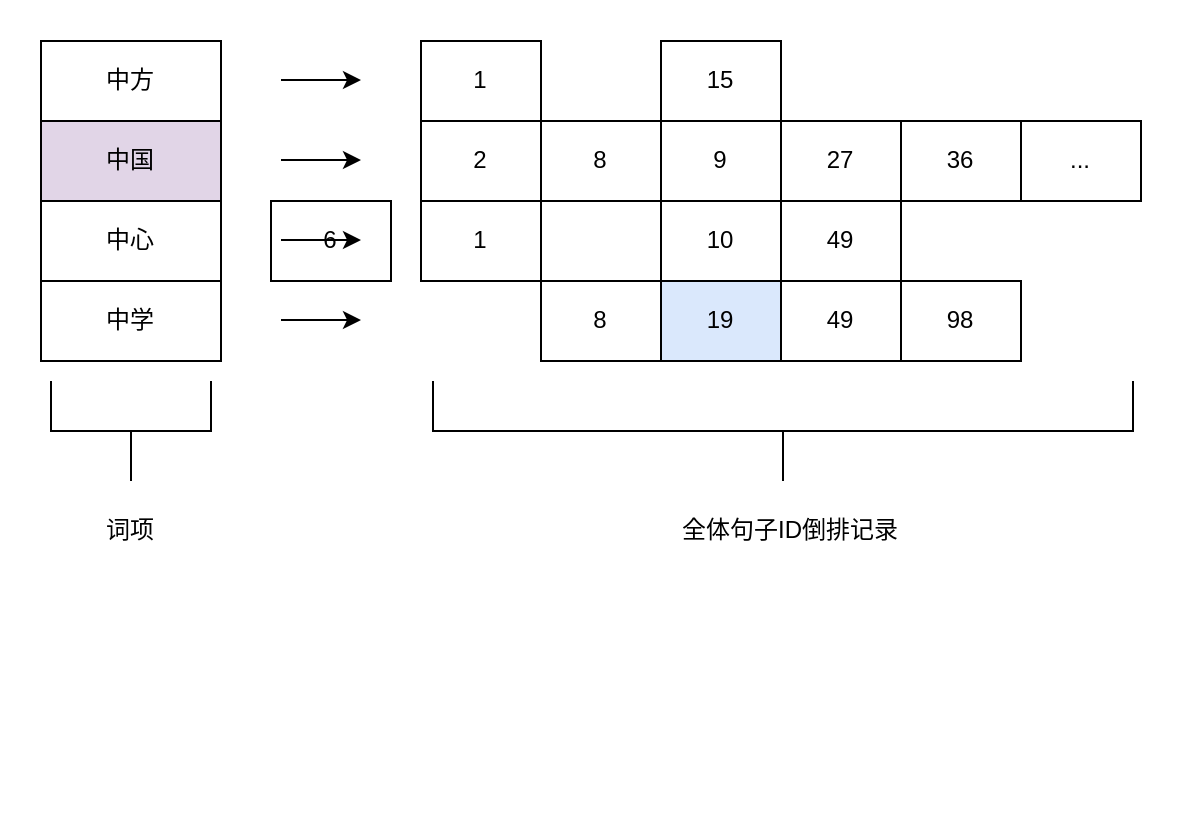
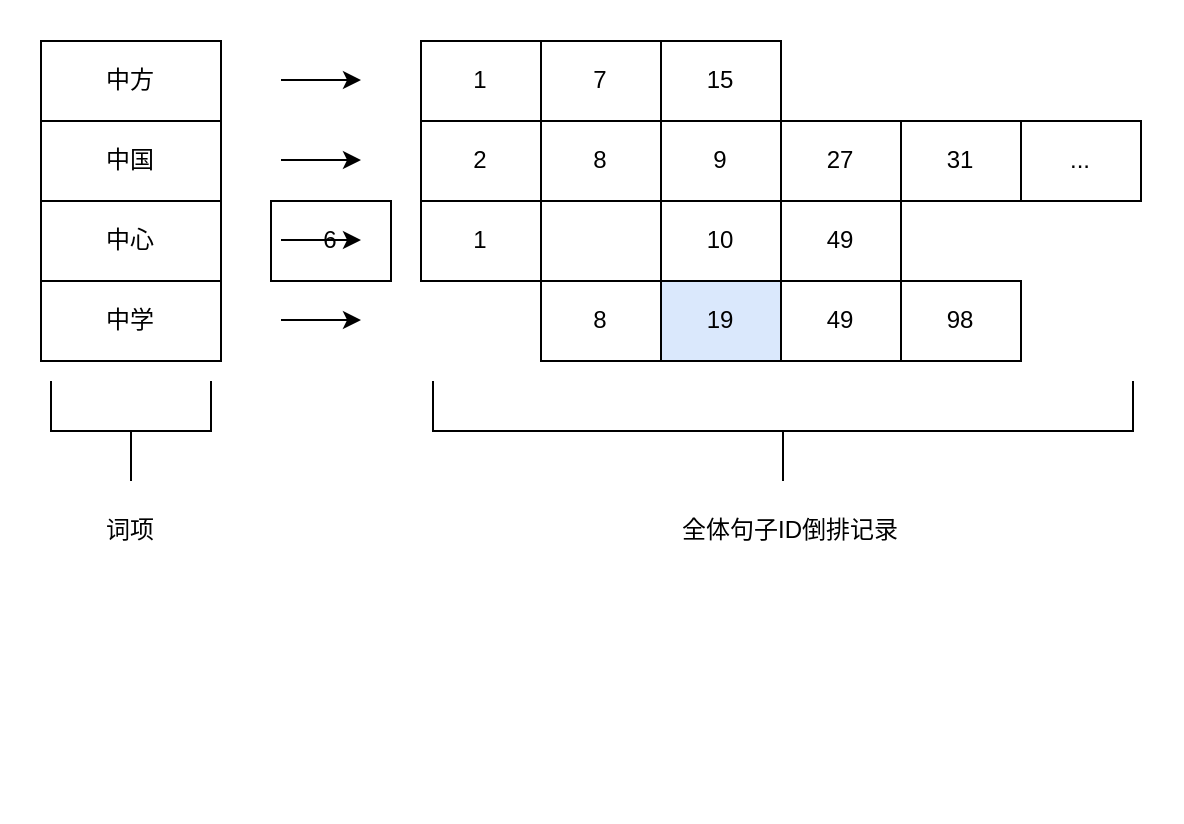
node "7": added
node "中国": fillcolor #e1d5e7 -> #ffffff
node "36": label "36" -> "31"
